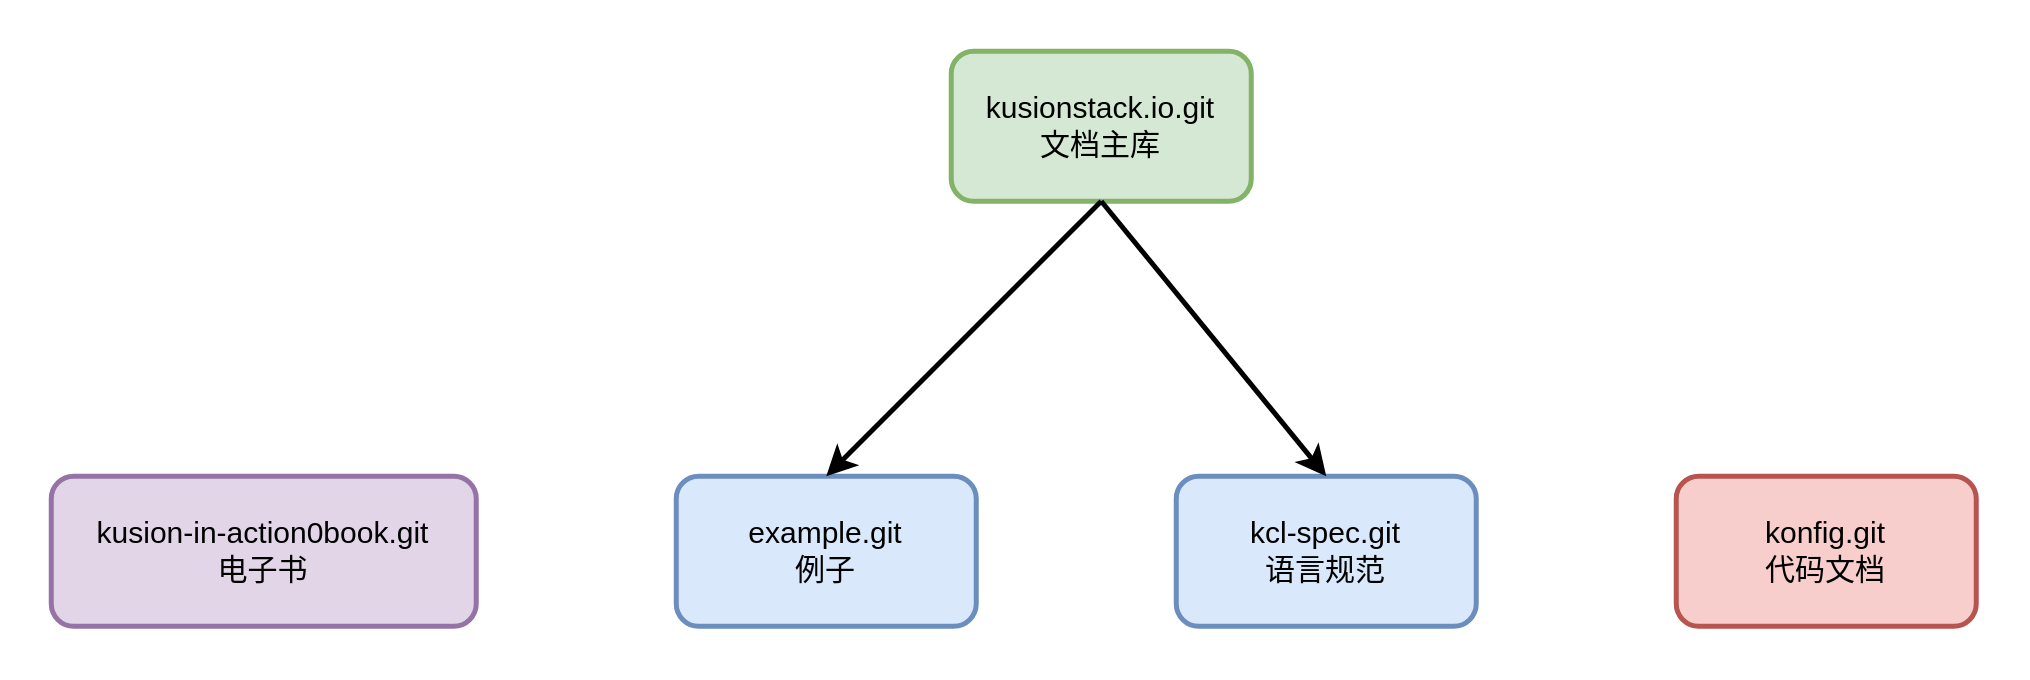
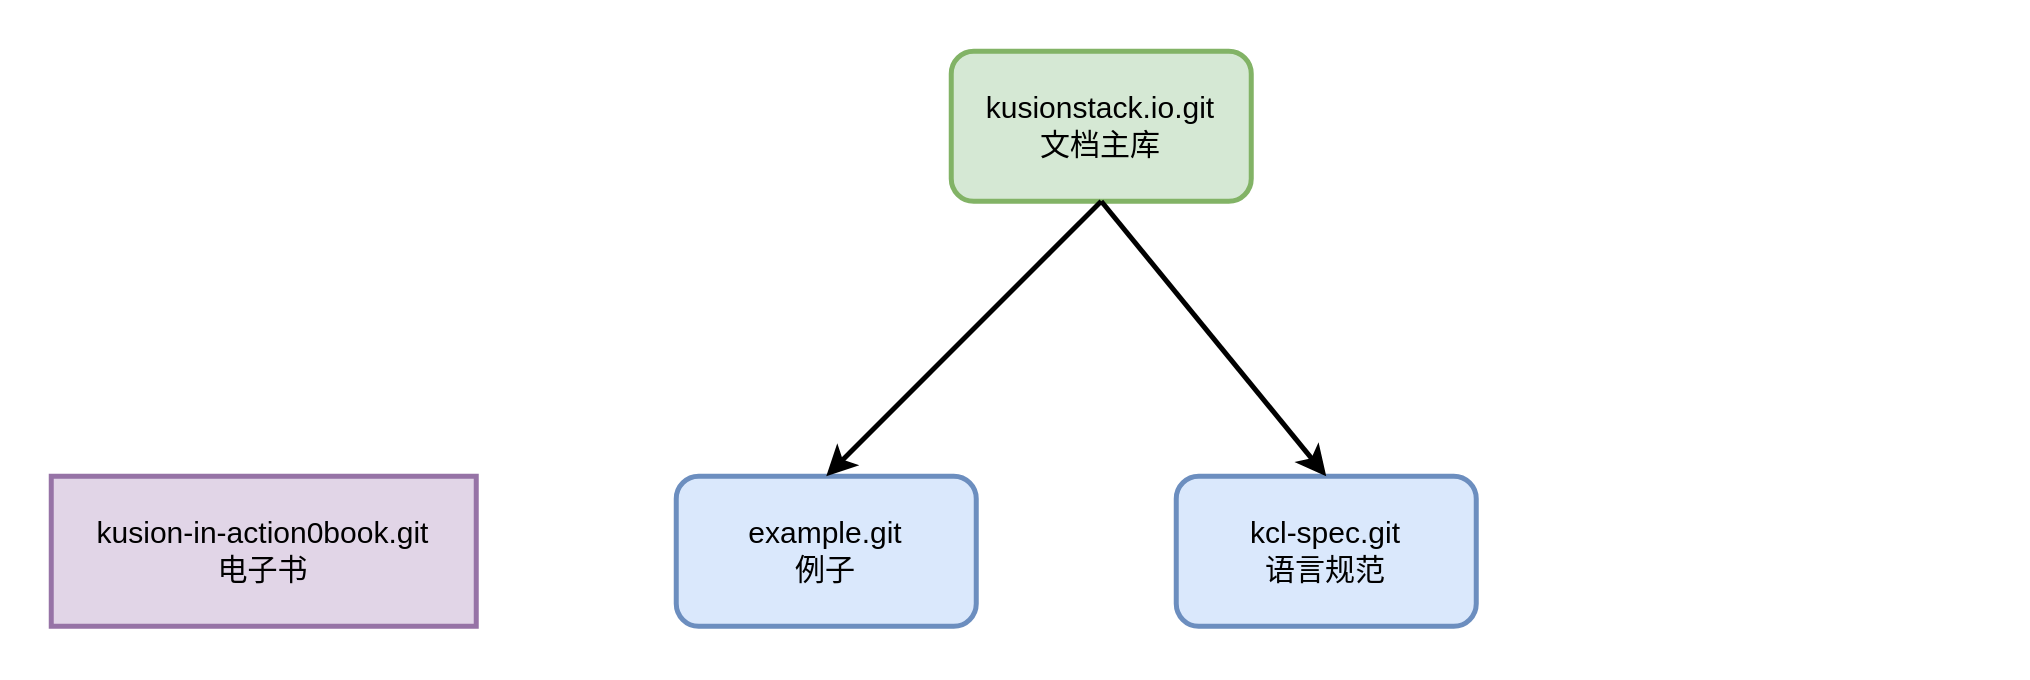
node "kusion-in-action0book.git 电子书": shape rounded rectangle -> rectangle
node "konfig.git 代码文档": removed
